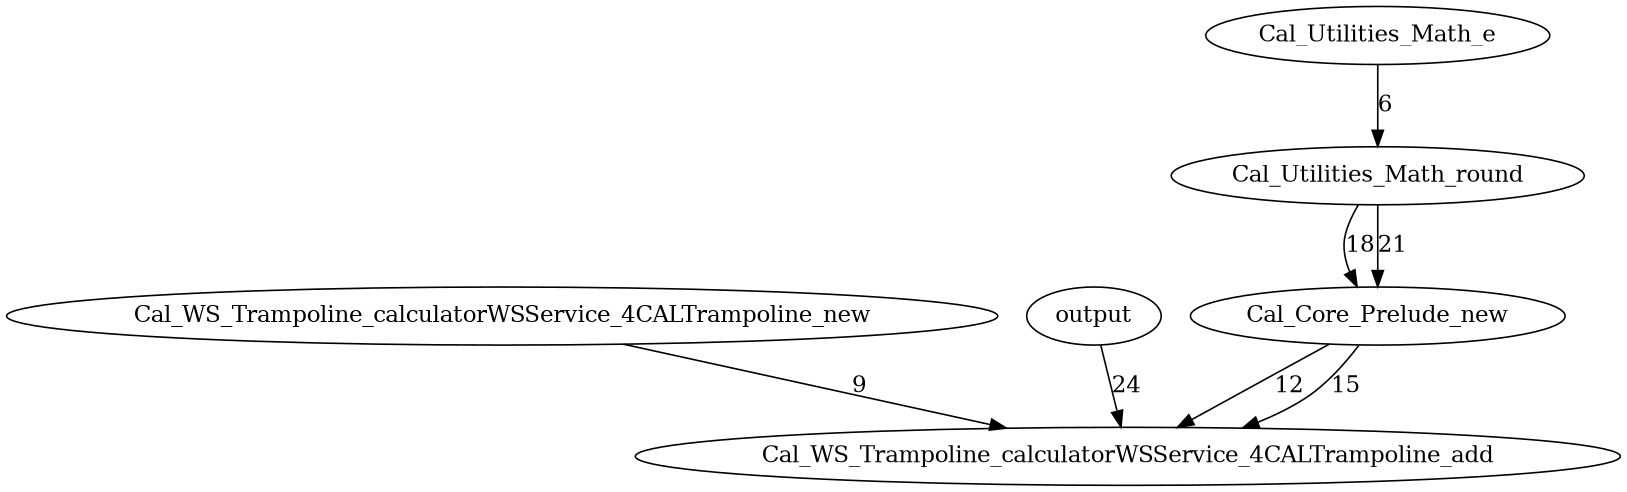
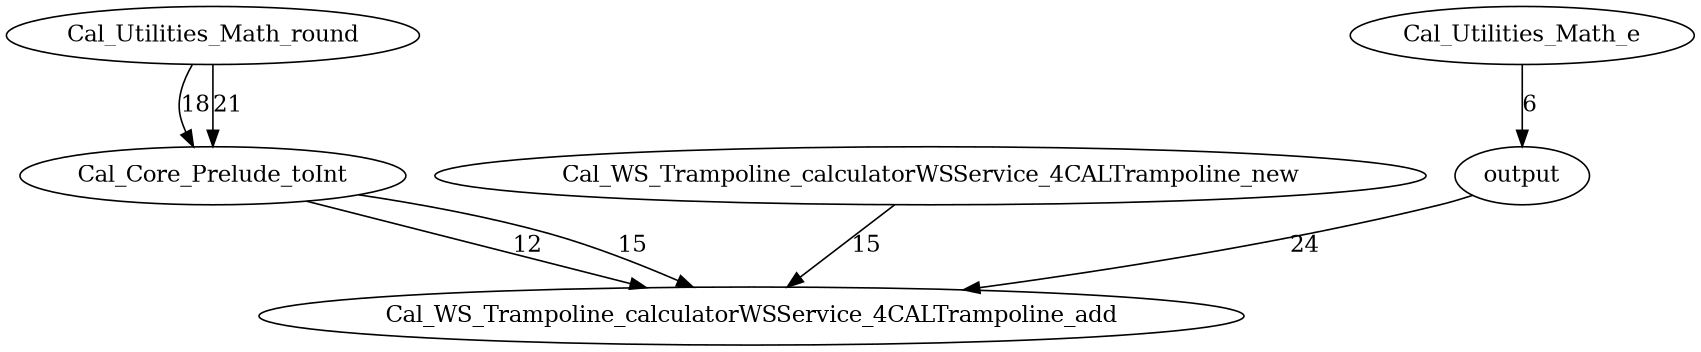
edge "Cal_Utilities_Math_e" -> "Cal_Utilities_Math_round": now "Cal_Utilities_Math_e" -> "output"
node "Cal_Core_Prelude_new": label "Cal_Core_Prelude_new" -> "Cal_Core_Prelude_toInt"
edge "Cal_WS_Trampoline_calculatorWSService_4CALTrampoline_new" -> "Cal_WS_Trampoline_calculatorWSService_4CALTrampoline_add": label "9" -> "15"
